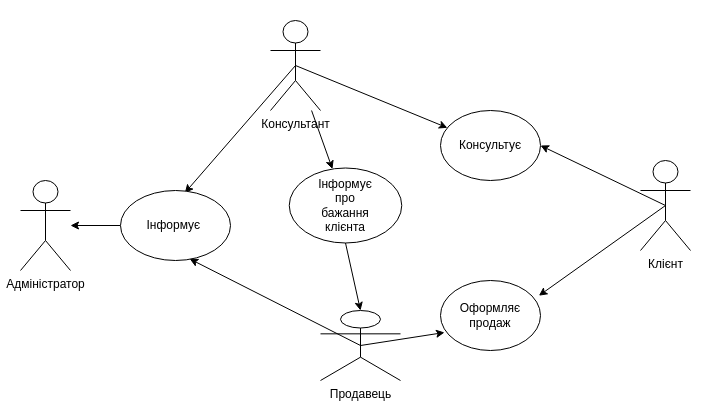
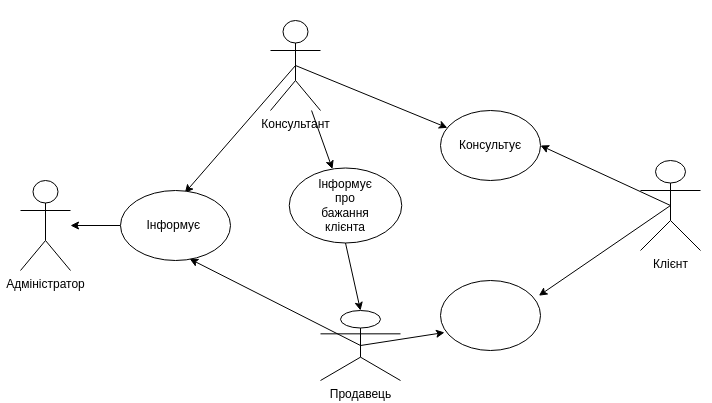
node "Клієнт": size 50x90 -> 60x90
node "Оформляє продаж": removed
